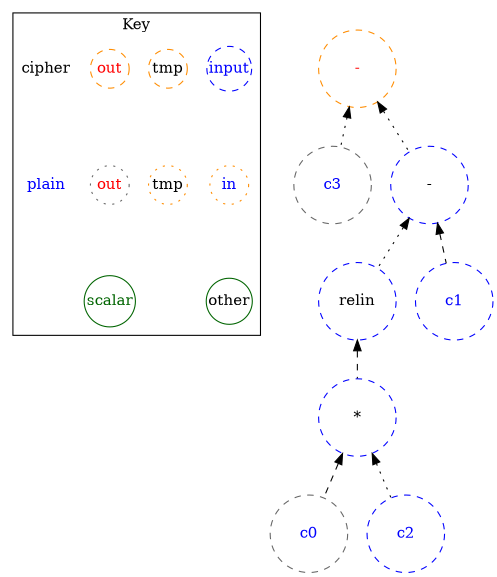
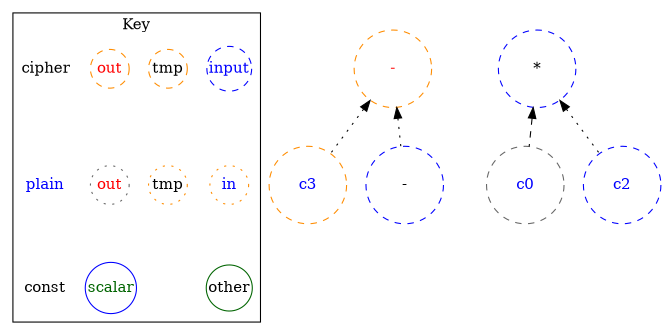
node "c3": color gray40 -> darkorange
node "const": added
node "scalar": color darkgreen -> blue
node "relin": removed
node "c1": removed
